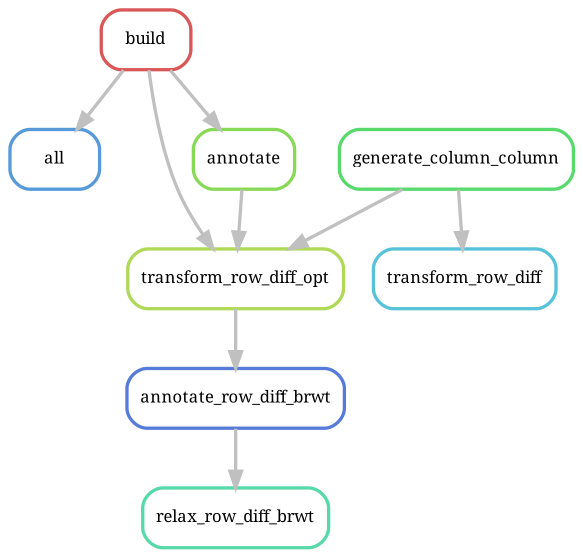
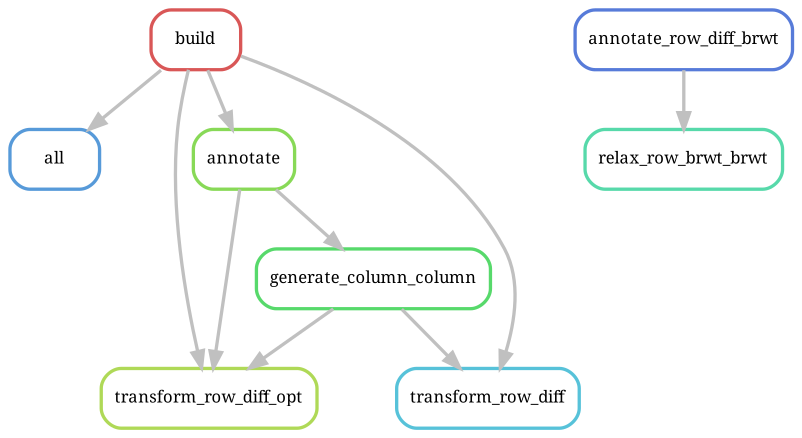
edge "build" -> "transform_row_diff": added
edge "annotate" -> "generate_column_column": added
edge "transform_row_diff_opt" -> "annotate_row_diff_brwt": removed
node "relax_row_diff_brwt": label "relax_row_diff_brwt" -> "relax_row_brwt_brwt"
